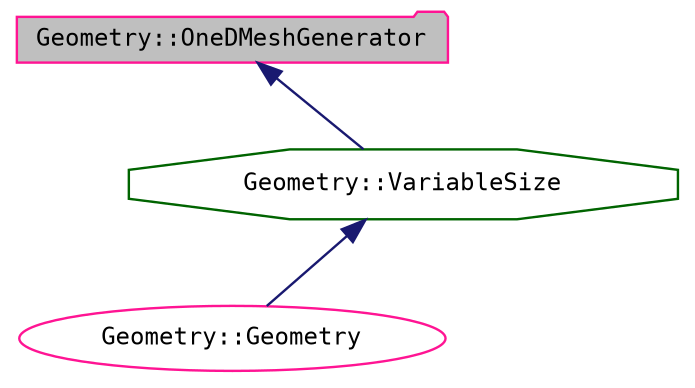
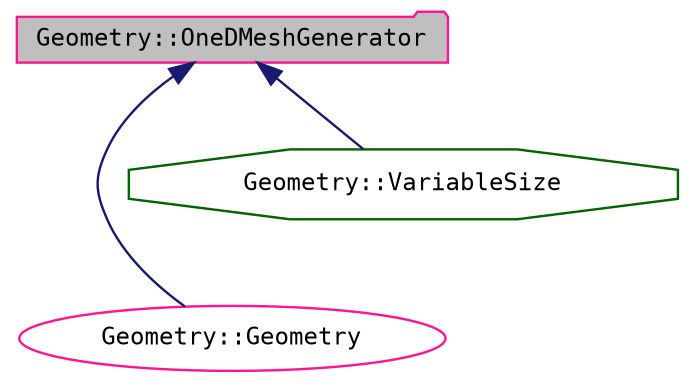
edge "Geometry::Geometry" -> "Geometry::VariableSize": now "Geometry::Geometry" -> "Geometry::OneDMeshGenerator"
